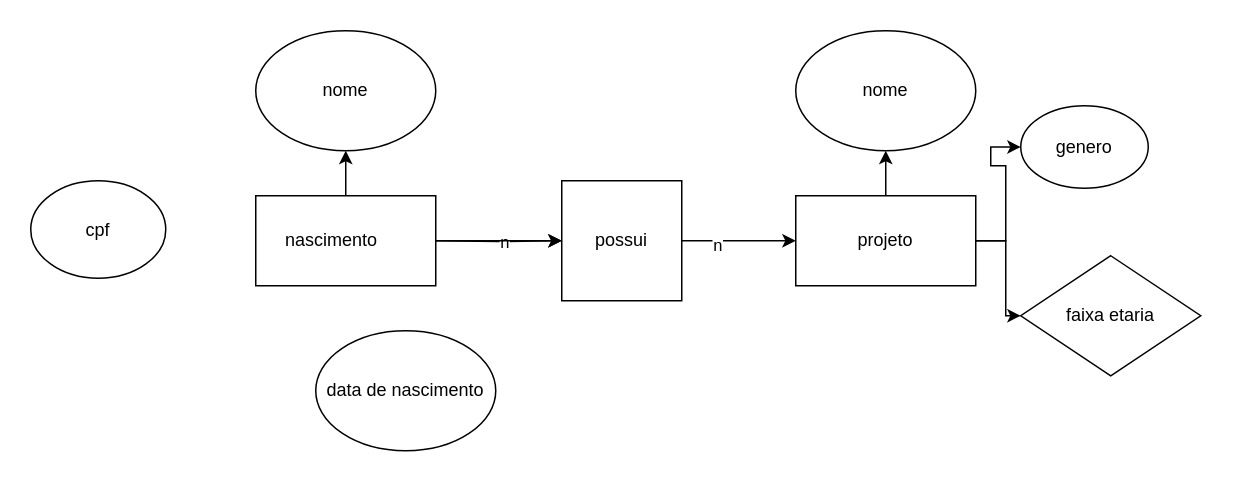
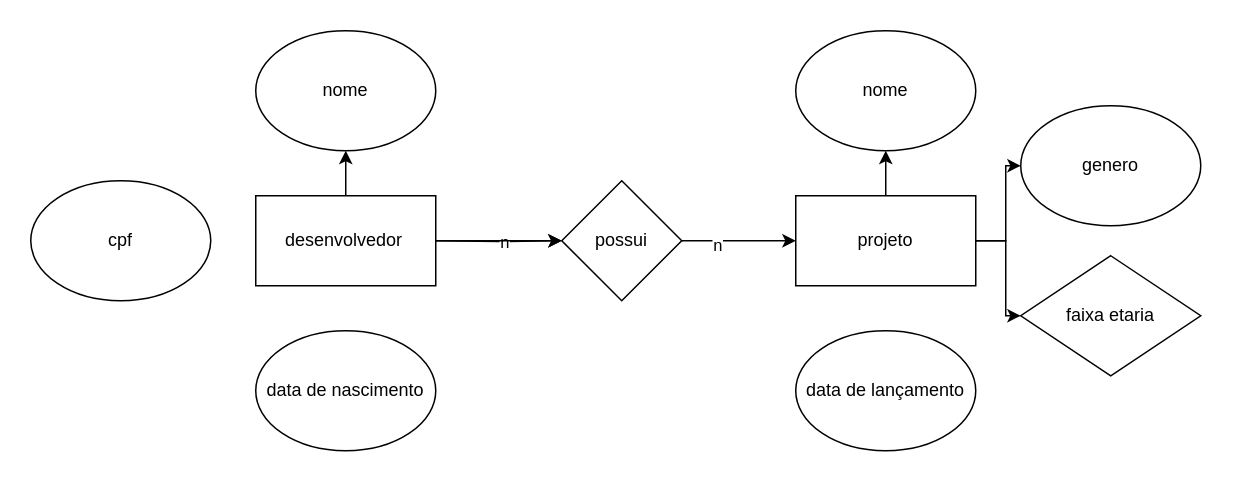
node "genero": size 128x83 -> 180x120
node "cpf": size 135x98 -> 180x120
node "nascimento": label "nascimento" -> "desenvolvedor"
node "possui": shape rectangle -> diamond
node "data de nascimento": moved (406, 391) -> (346, 391)
node "data de lançamento": added
